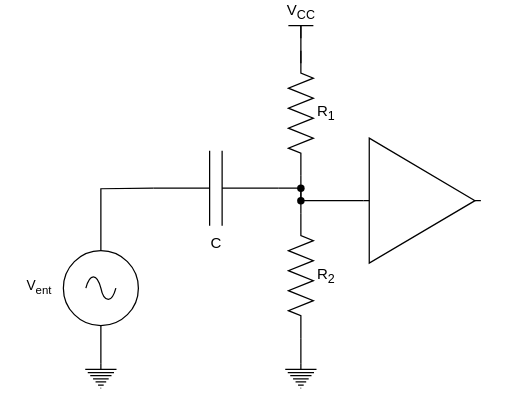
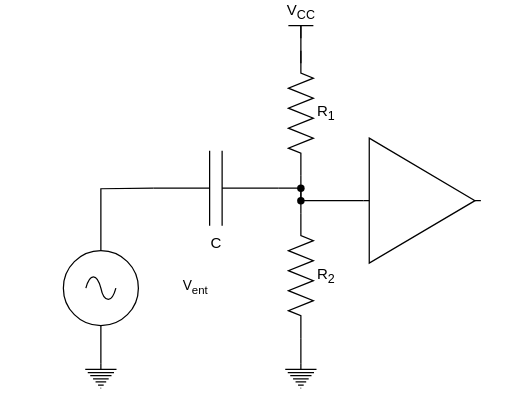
node "Vent": moved (40, 288) -> (196, 288)
